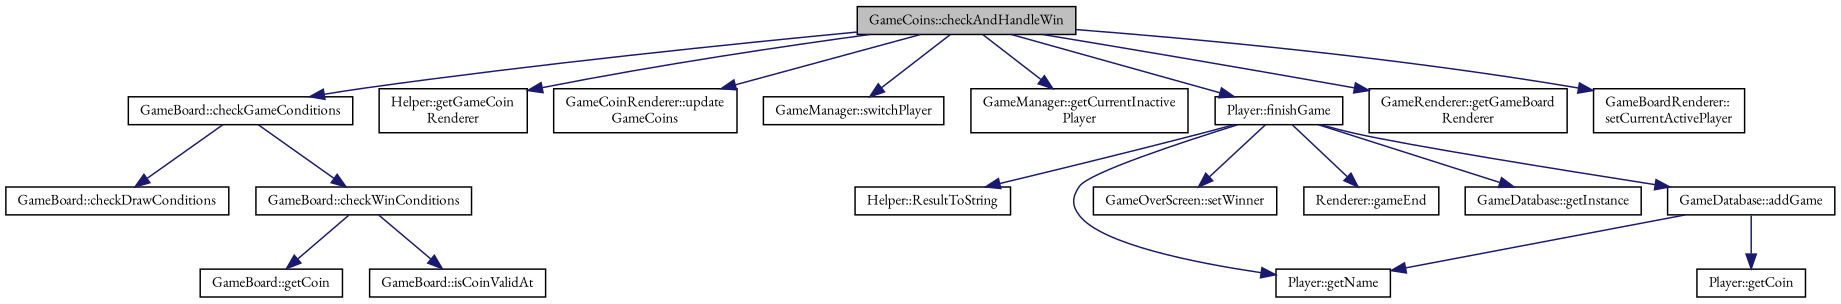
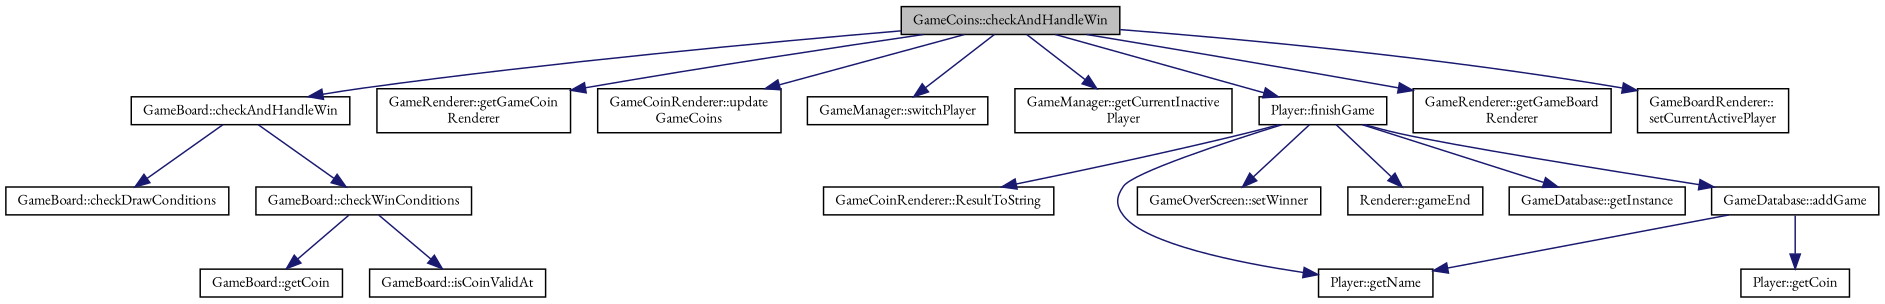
node "GameBoard::checkGameConditions": label "GameBoard::checkGameConditions" -> "GameBoard::checkAndHandleWin"
node "Helper::getGameCoin Renderer": label "Helper::getGameCoin Renderer" -> "GameRenderer::getGameCoin Renderer"
node "Helper::ResultToString": label "Helper::ResultToString" -> "GameCoinRenderer::ResultToString"
